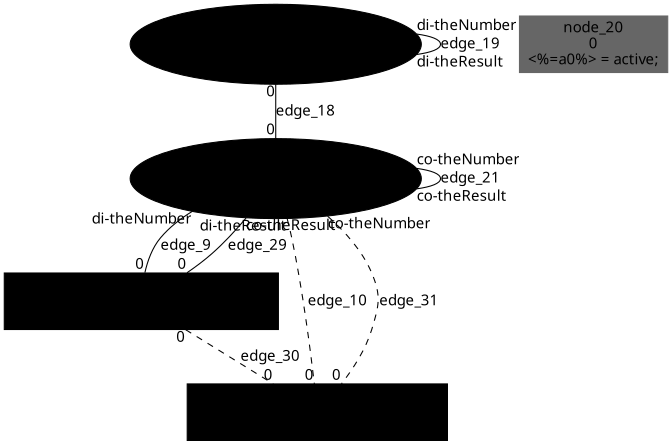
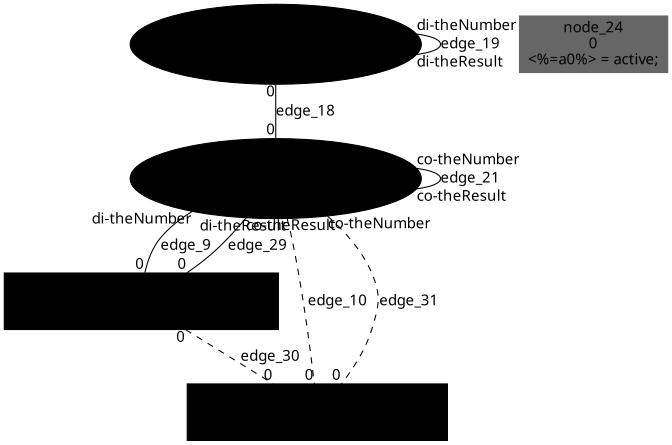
node "node_20 0 <%=a0%> = active;": label "node_20 0 <%=a0%> = active;" -> "node_24 0 <%=a0%> = active;"
